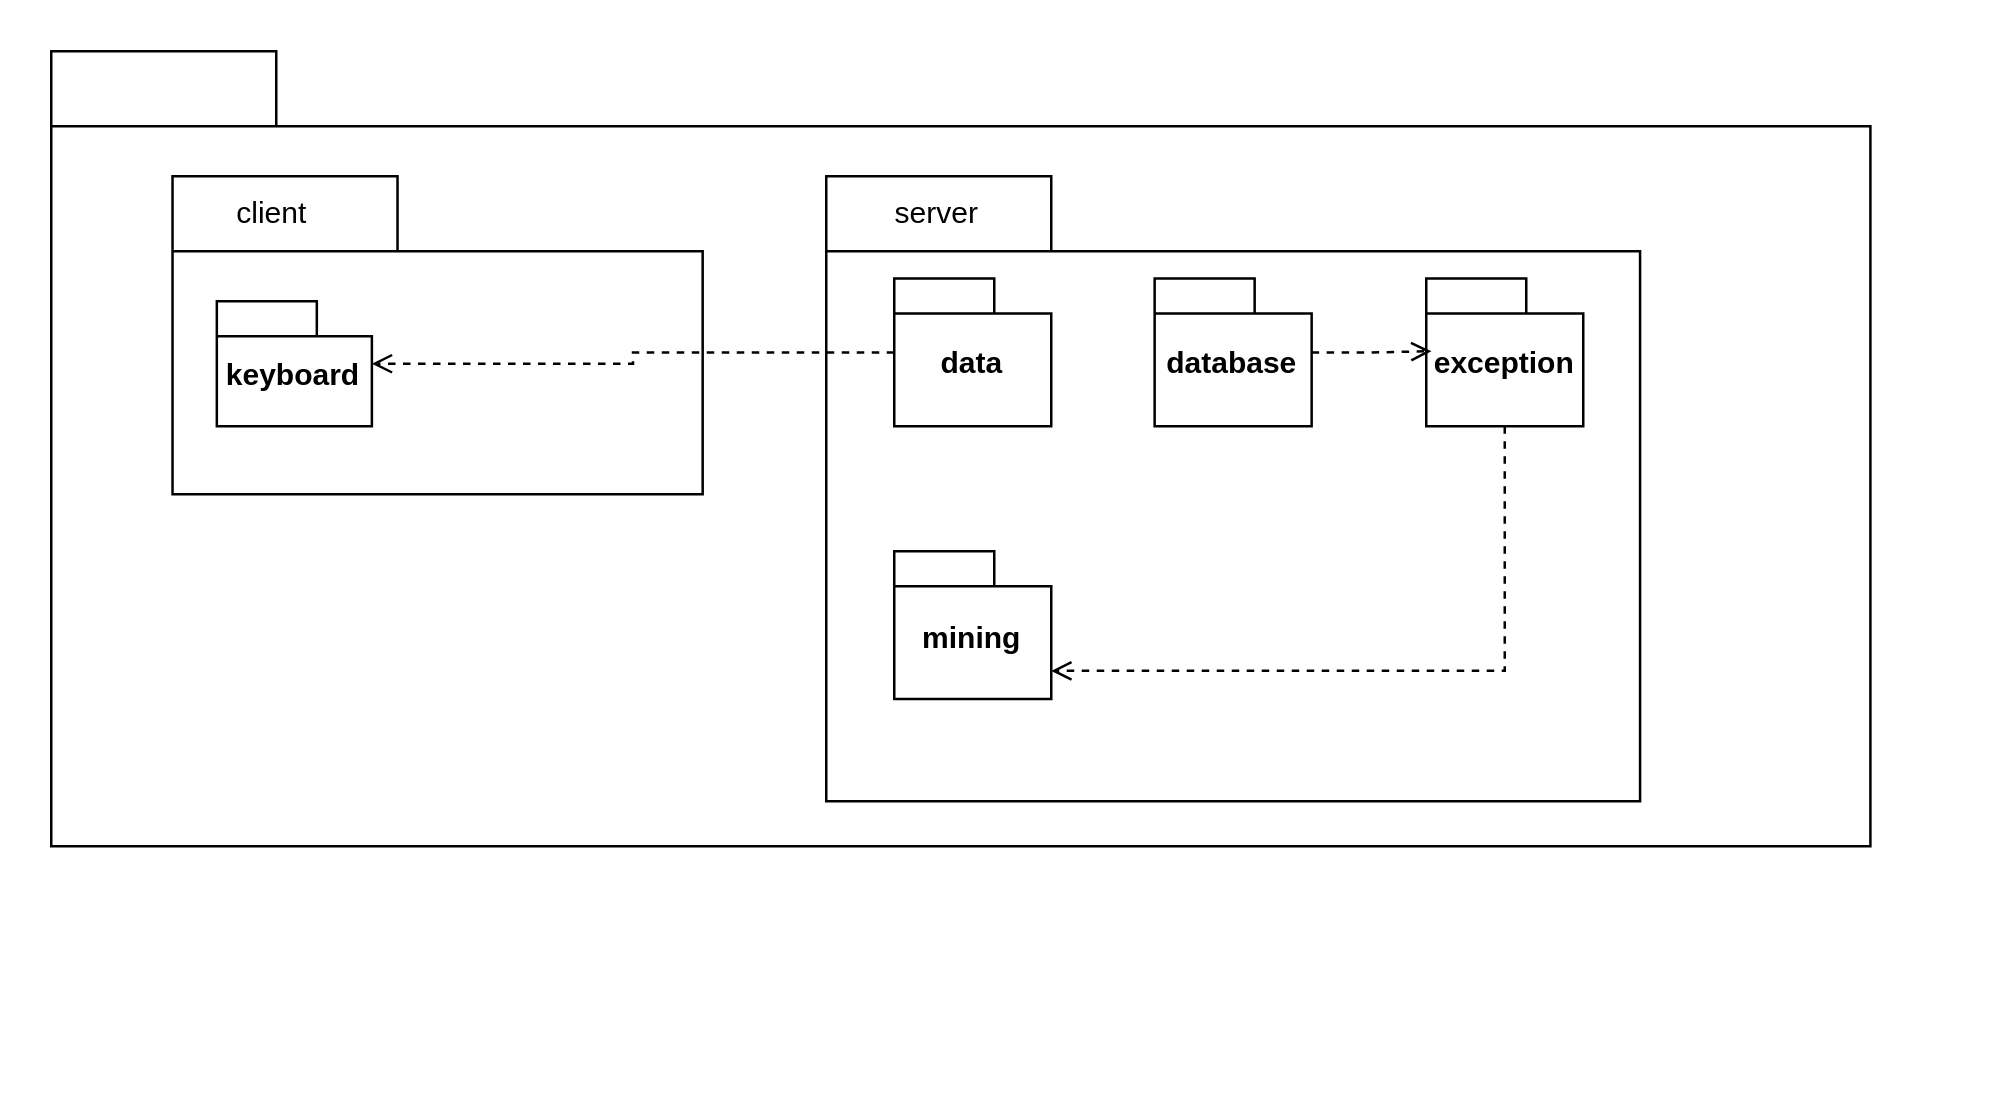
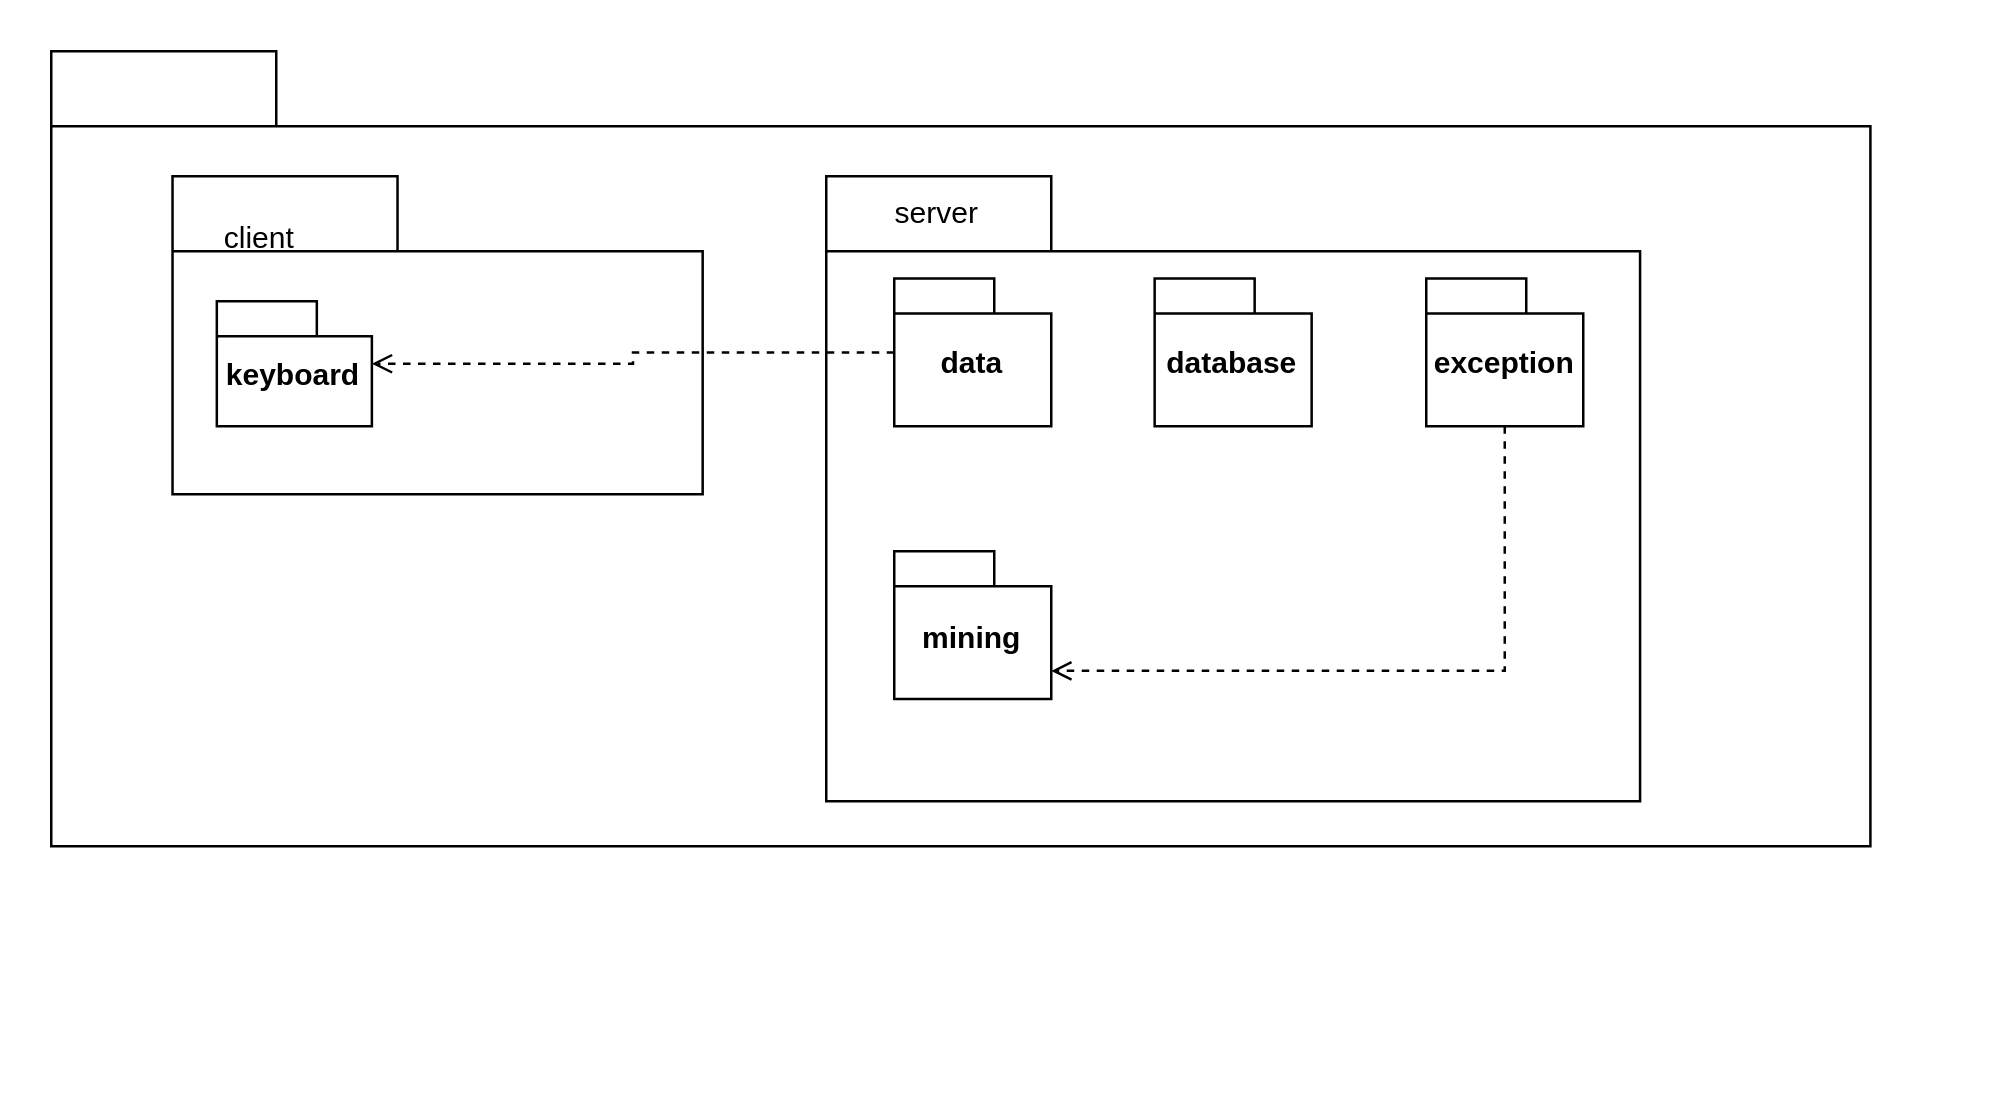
node "client": moved (270, 214) -> (258, 239)
edge "database" -> "exception": removed
